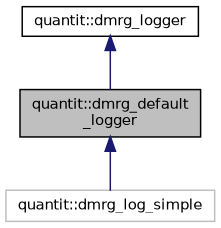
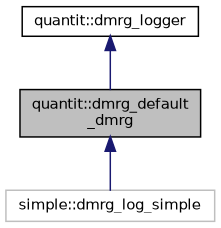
node "quantit::dmrg_default _logger": label "quantit::dmrg_default _logger" -> "quantit::dmrg_default _dmrg"
node "quantit::dmrg_log_simple": label "quantit::dmrg_log_simple" -> "simple::dmrg_log_simple"
